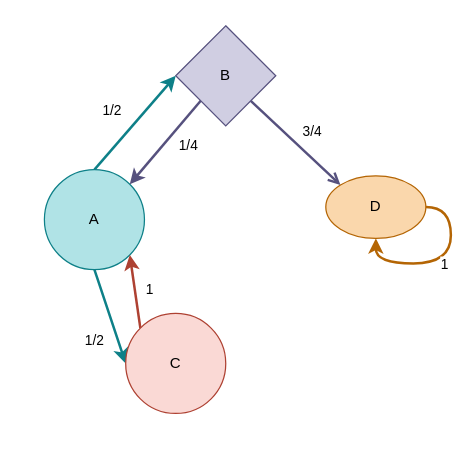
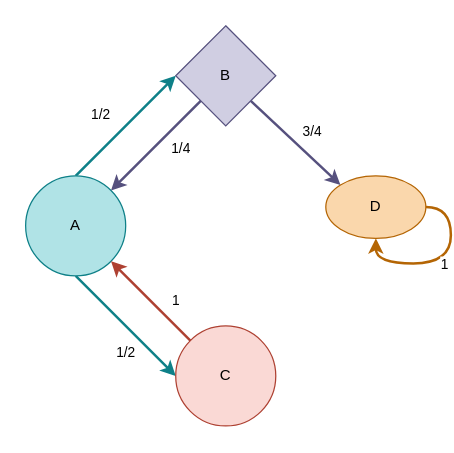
edge "B" -> "D": arrowhead open -> classic
node "A": moved (94, 219) -> (76, 226)
node "C": moved (176, 363) -> (226, 376)
